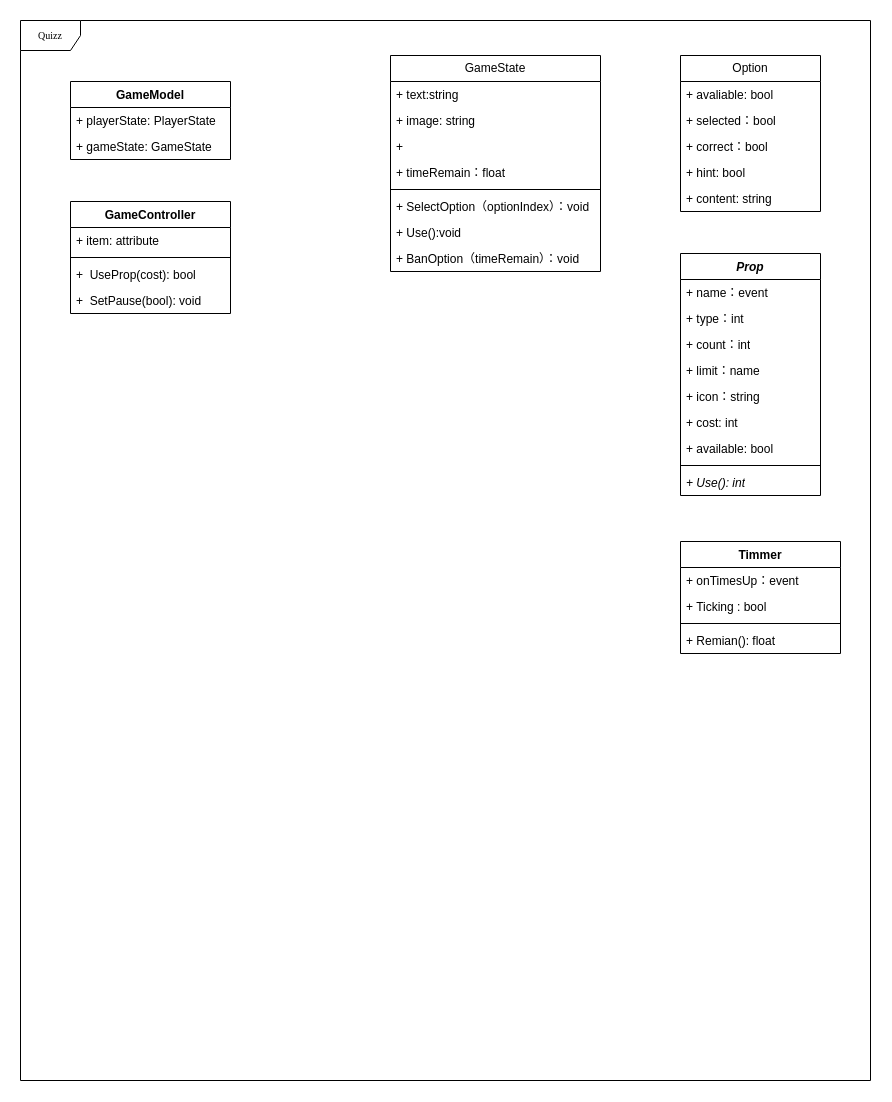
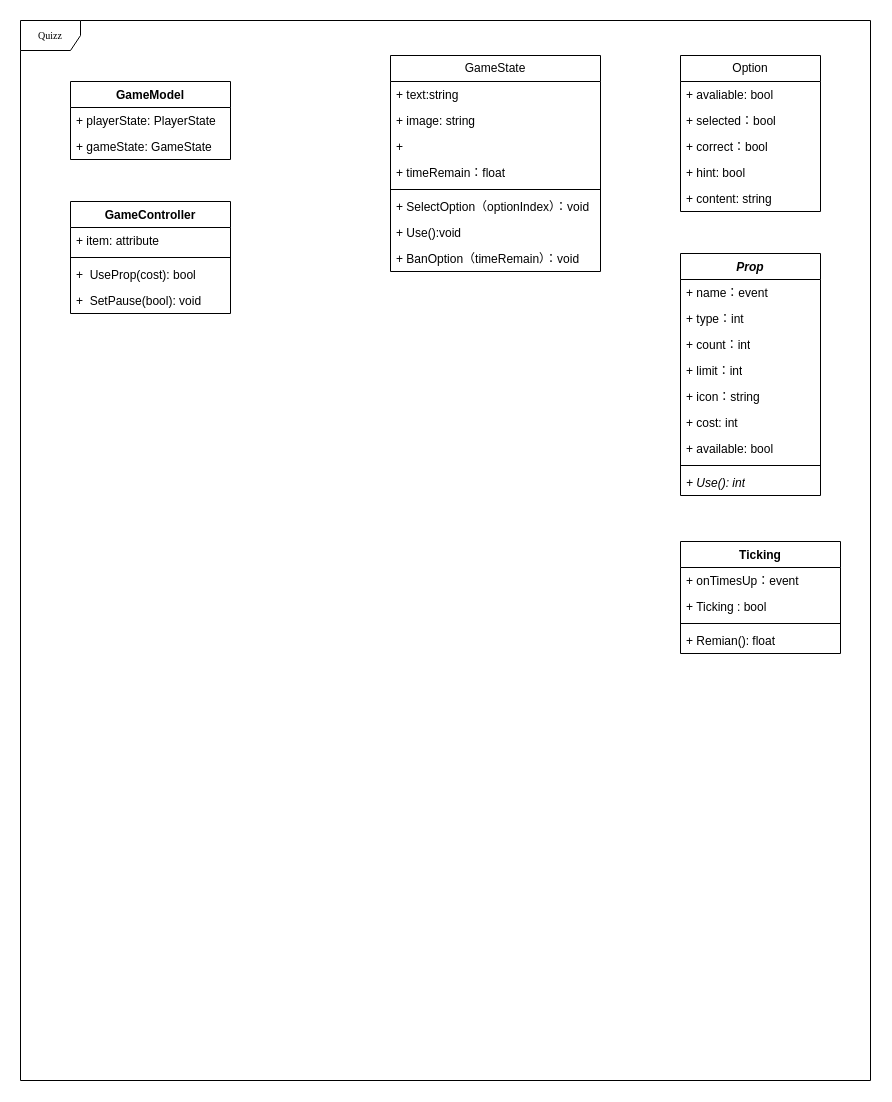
node "+ limit：name": label "+ limit：name" -> "+ limit：int"
node "Timmer": label "Timmer" -> "Ticking"
